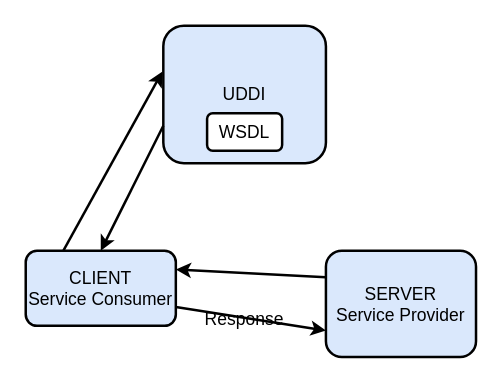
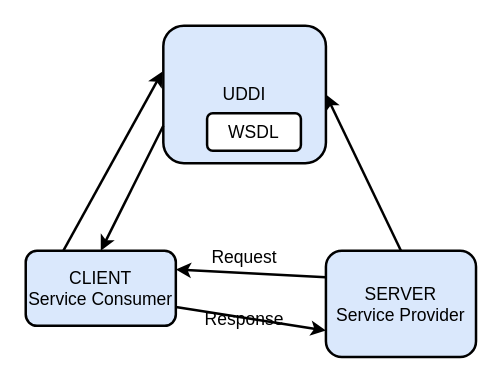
node "WSDL": size 75x38 -> 94x38
edge "SERVER Service Provider" -> "UDDI": added
node "Request": added
